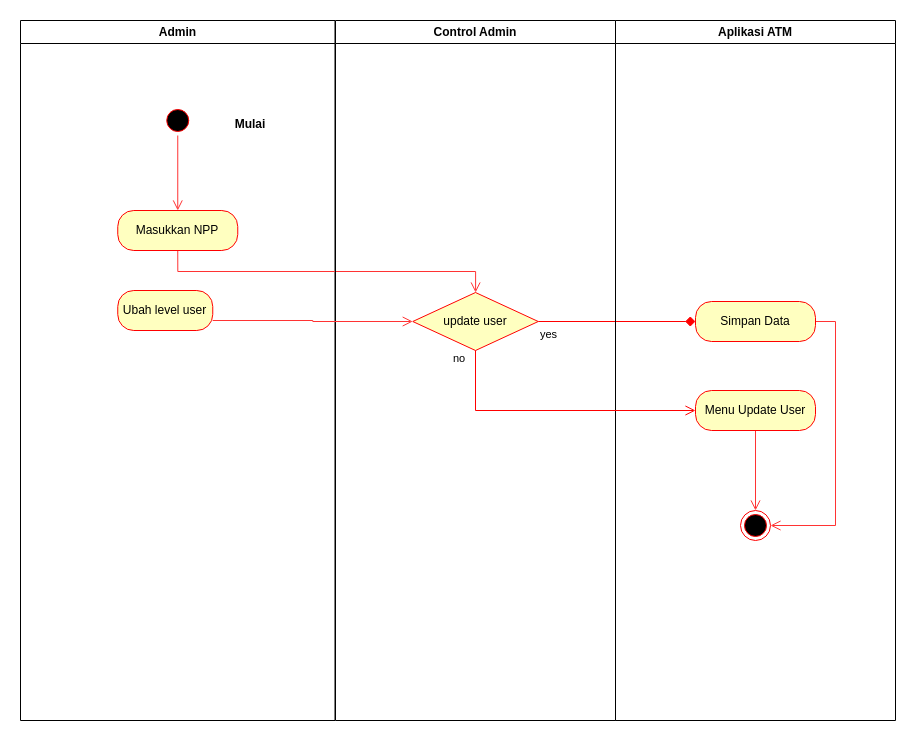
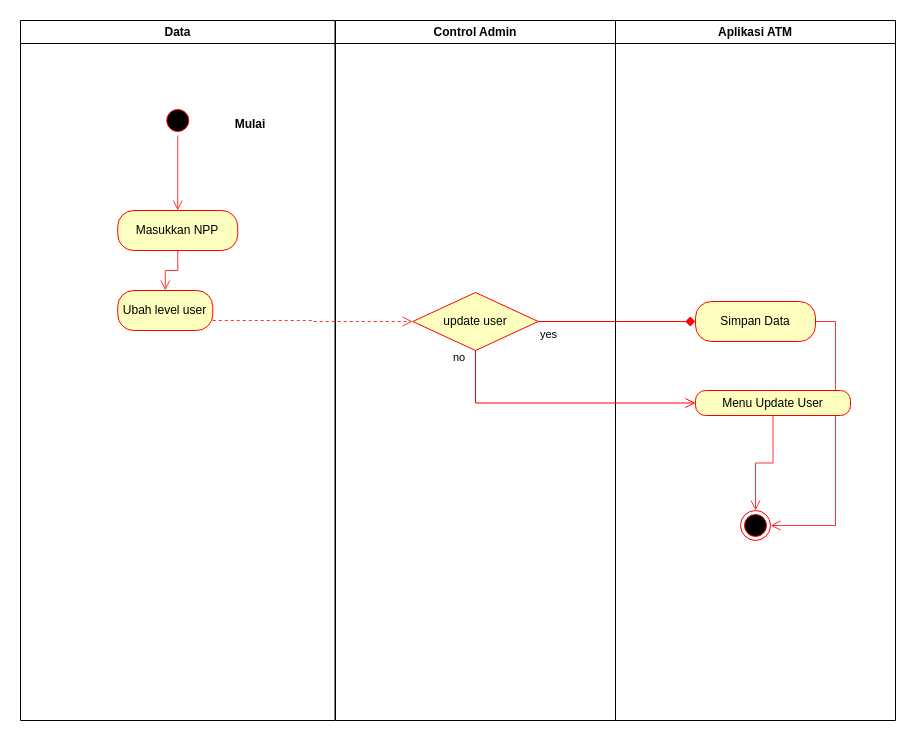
node "Admin": label "Admin" -> "Data"
edge "Masukkan NPP" -> "update user": now "Masukkan NPP" -> "Ubah level user"
edge "Ubah level user" -> "update user": style solid -> dashed
node "Menu Update User": size 120x40 -> 155x25
